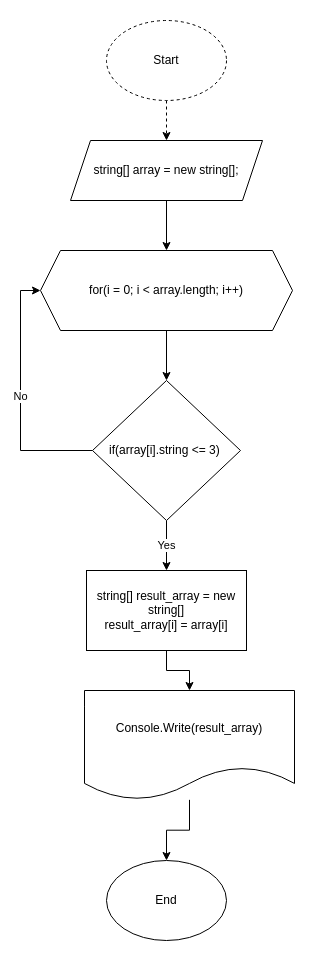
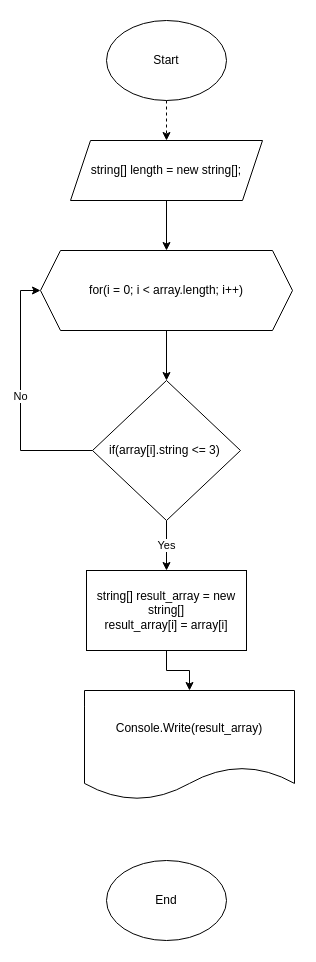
node "Start": style dashed -> solid
node "string[] array = new string[];": label "string[] array = new string[];" -> "string[] length = new string[];"
edge "Console.Write(result_array)" -> "End": removed
